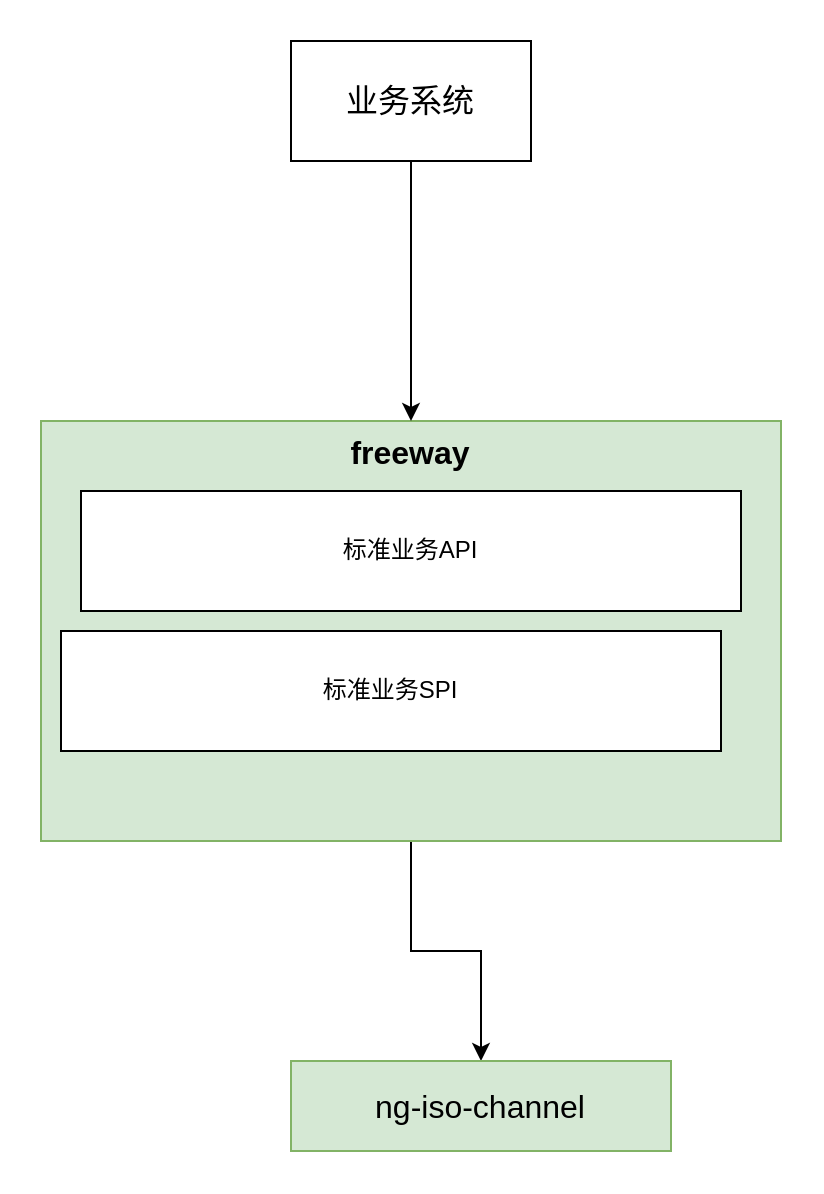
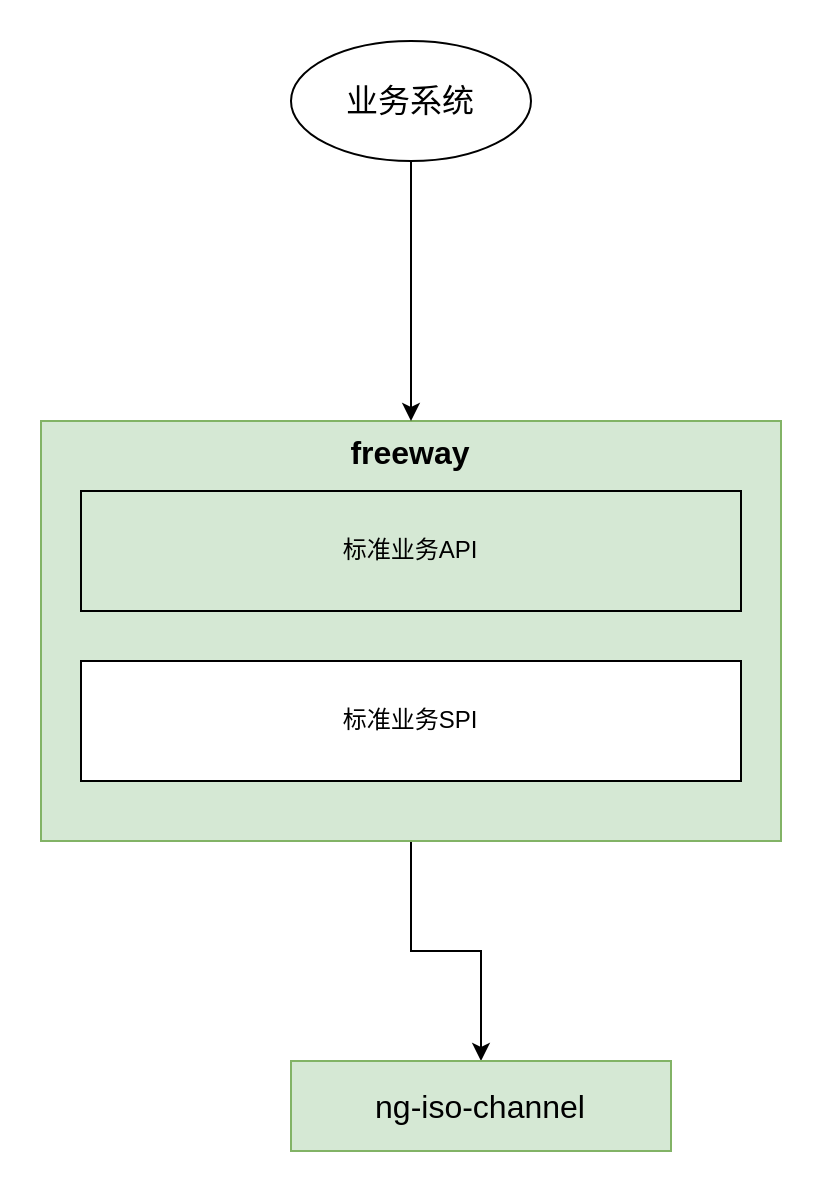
node "业务系统": shape rectangle -> ellipse
node "标准业务API": fillcolor #ffffff -> #d5e8d4
node "标准业务SPI": moved (391, 691) -> (411, 721)
